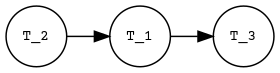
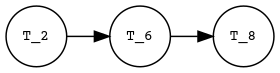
node "T_1": label "T_1" -> "T_6"
node "T_3": label "T_3" -> "T_8"
